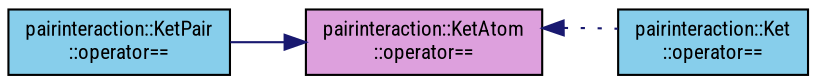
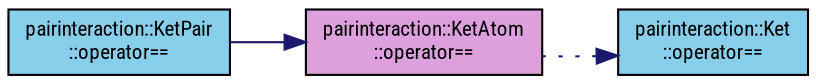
edge "pairinteraction::Ket ::operator==" -> "pairinteraction::KetAtom ::operator==": reversed
